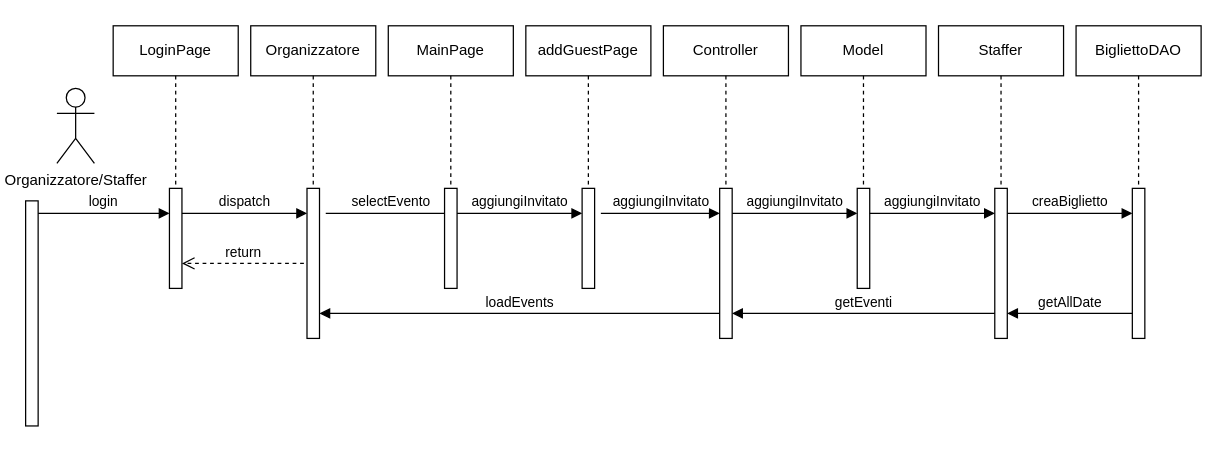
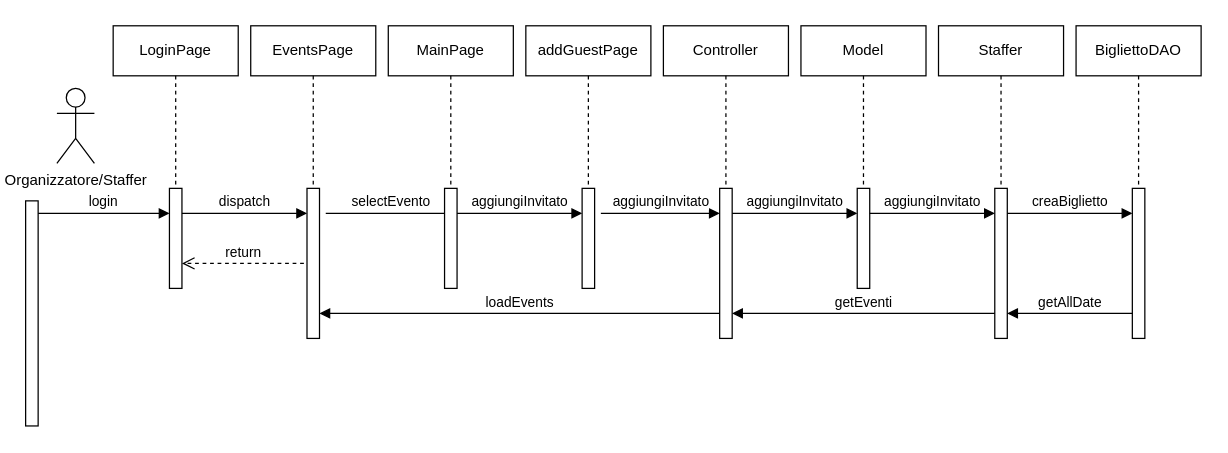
node "Organizzatore": label "Organizzatore" -> "EventsPage"
